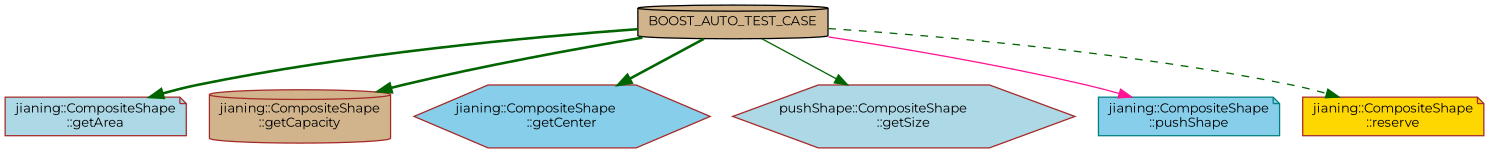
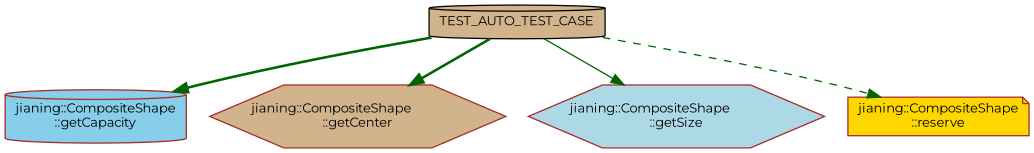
node "BOOST_AUTO_TEST_CASE": label "BOOST_AUTO_TEST_CASE" -> "TEST_AUTO_TEST_CASE"
node "jianing::CompositeShape ::getArea": removed
node "jianing::CompositeShape ::getCapacity": fillcolor tan -> skyblue
node "jianing::CompositeShape ::getCenter": fillcolor skyblue -> tan
node "pushShape::CompositeShape ::getSize": label "pushShape::CompositeShape ::getSize" -> "jianing::CompositeShape ::getSize"
node "jianing::CompositeShape ::pushShape": removed
